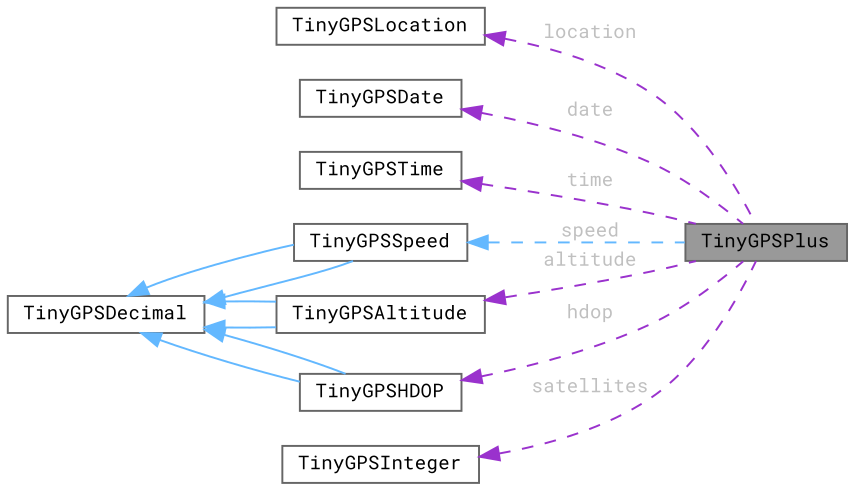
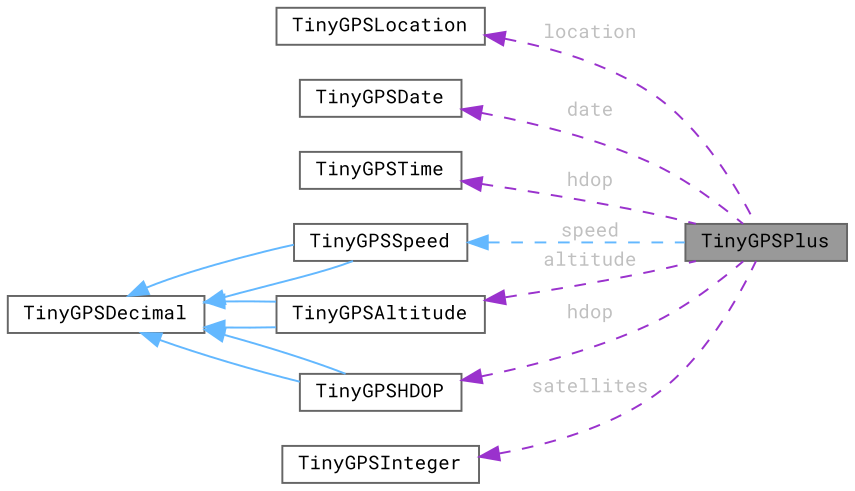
edge "TinyGPSPlus" -> "TinyGPSTime": label " time" -> " hdop"
